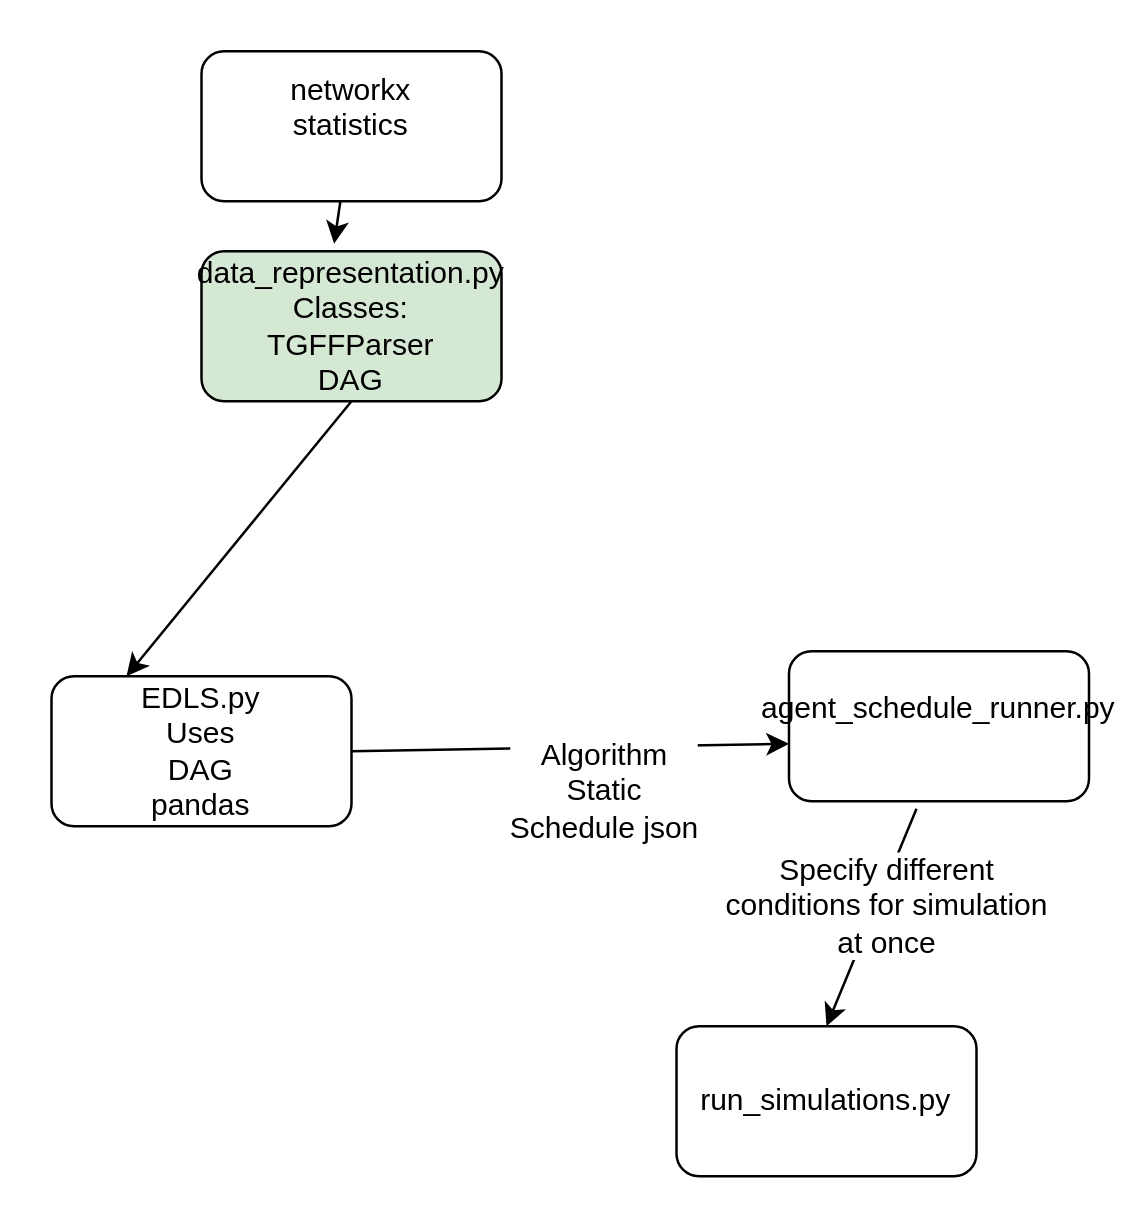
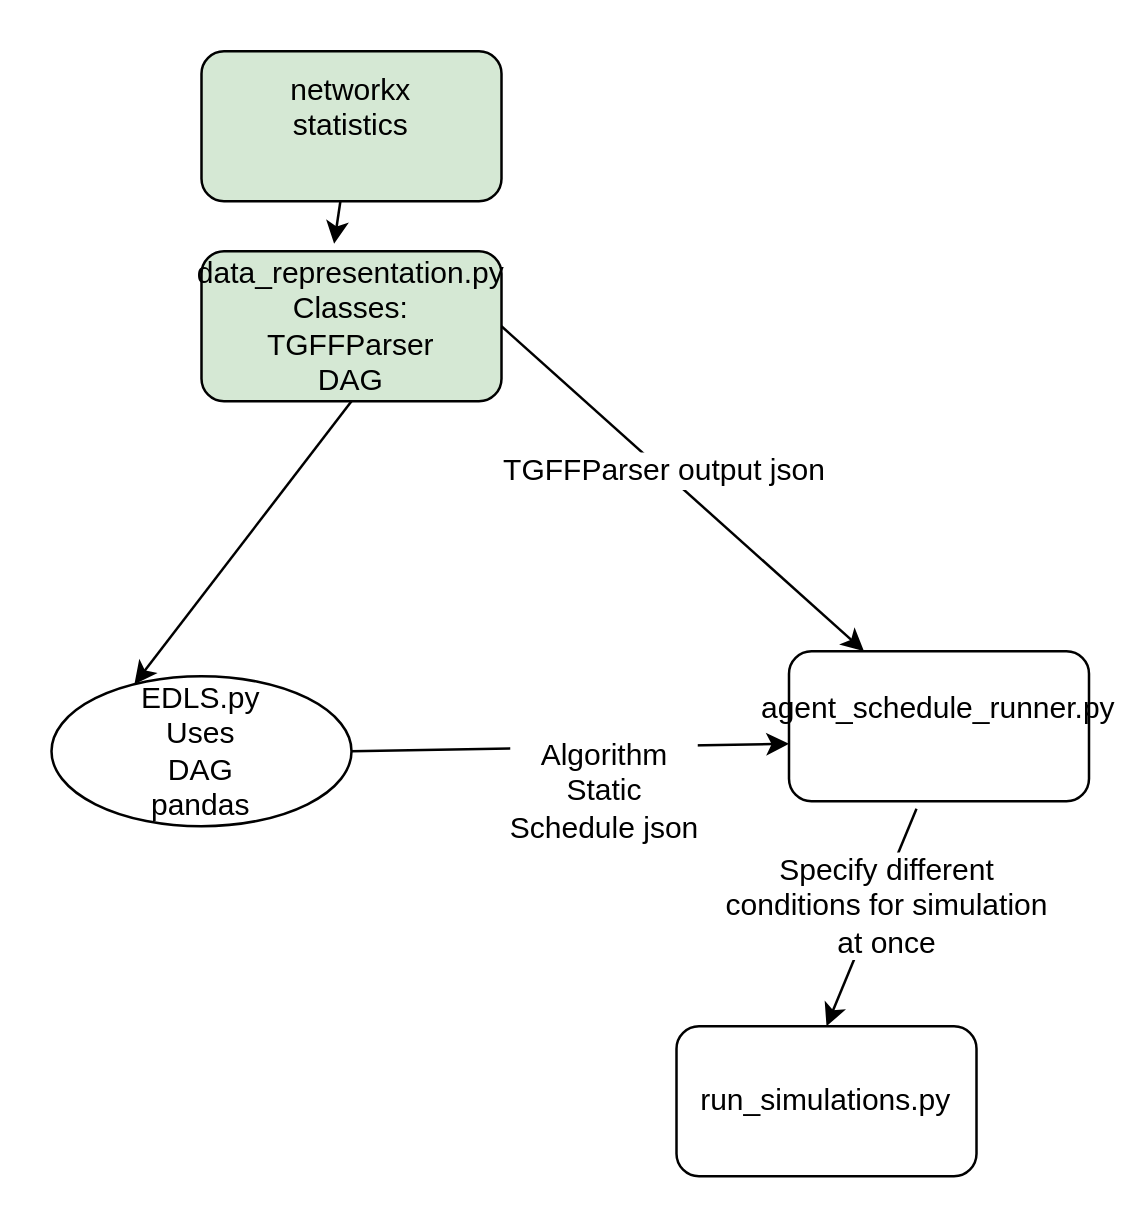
node "networkx statistics": fillcolor #ffffff -> #d5e8d4
edge "data_representation.py Classes: TGFFParser DAG" -> "agent_schedule_runner.py": added, label "TGFFParser output json"
node "EDLS.py Uses DAG pandas": shape rounded rectangle -> ellipse
